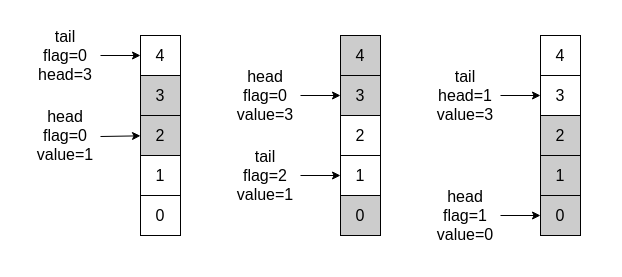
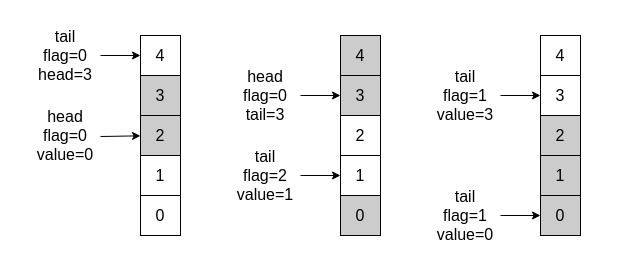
node "head flag=0 value=3": label "head flag=0 value=3" -> "head flag=0 tail=3"
node "tail head=1 value=3": label "tail head=1 value=3" -> "tail flag=1 value=3"
node "head flag=0 value=1": label "head flag=0 value=1" -> "head flag=0 value=0"
node "head flag=1 value=0": label "head flag=1 value=0" -> "tail flag=1 value=0"
